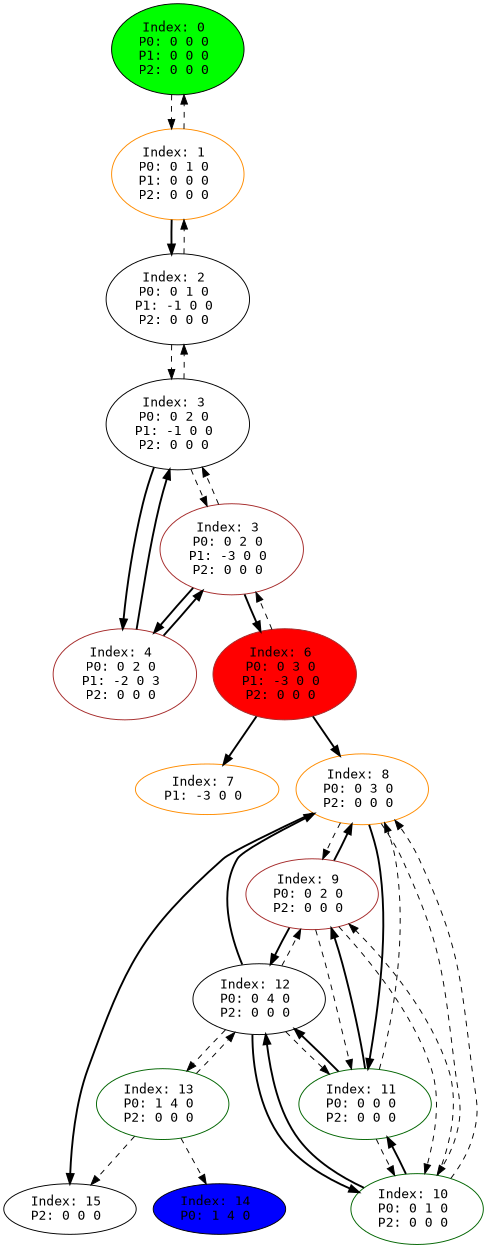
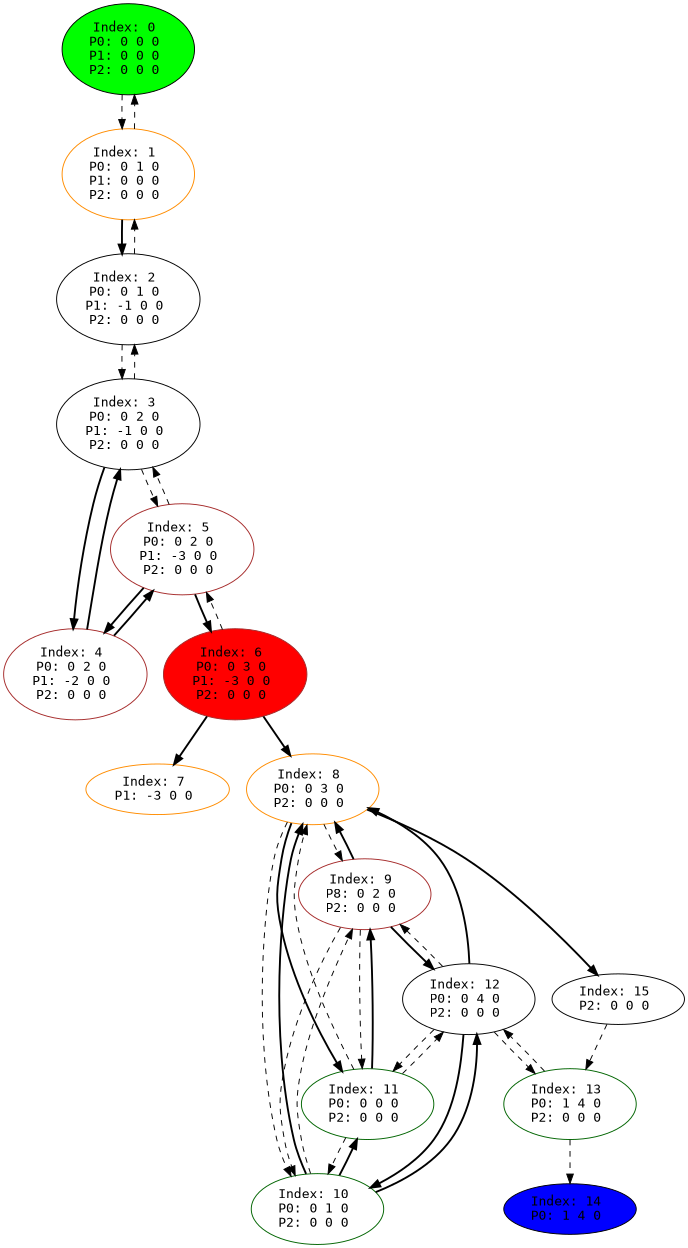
node "Index: 3 P0: 0 2 0 P1: -3 0 0 P2: 0 0 0": label "Index: 3 P0: 0 2 0 P1: -3 0 0 P2: 0 0 0" -> "Index: 5 P0: 0 2 0 P1: -3 0 0 P2: 0 0 0"
node "Index: 4 P0: 0 2 0 P1: -2 0 3 P2: 0 0 0": label "Index: 4 P0: 0 2 0 P1: -2 0 3 P2: 0 0 0" -> "Index: 4 P0: 0 2 0 P1: -2 0 0 P2: 0 0 0"
node "Index: 9 P0: 0 2 0 P2: 0 0 0": label "Index: 9 P0: 0 2 0 P2: 0 0 0" -> "Index: 9 P8: 0 2 0 P2: 0 0 0"
edge "Index: 10 P0: 0 1 0 P2: 0 0 0" -> "Index: 8 P0: 0 3 0 P2: 0 0 0": style dashed -> bold
edge "Index: 11 P0: 0 0 0 P2: 0 0 0" -> "Index: 12 P0: 0 4 0 P2: 0 0 0": style bold -> dashed
edge "Index: 13 P0: 1 4 0 P2: 0 0 0" -> "Index: 15 P2: 0 0 0": reversed
